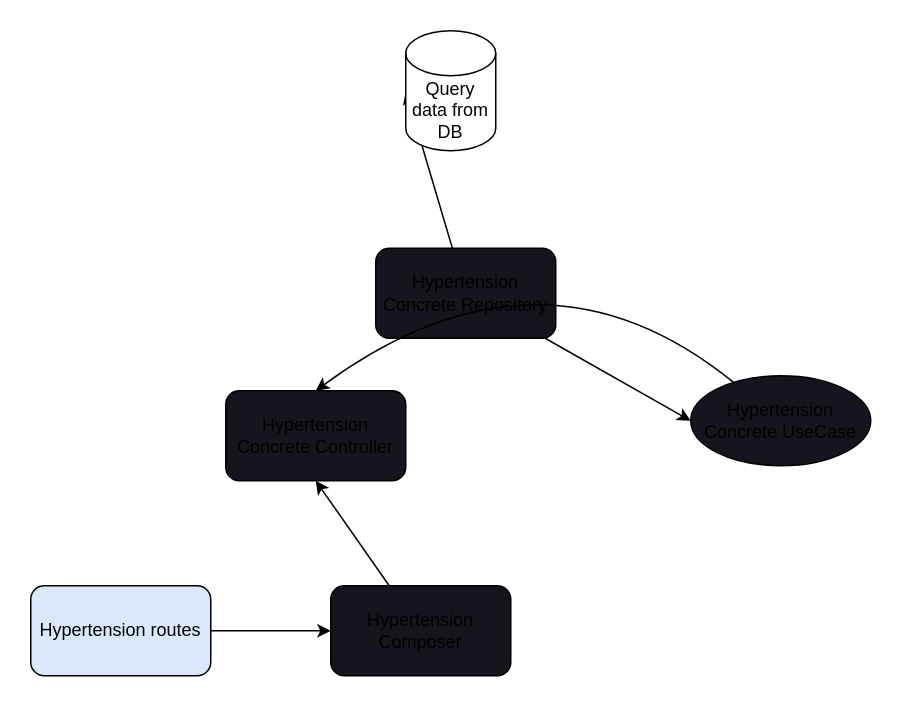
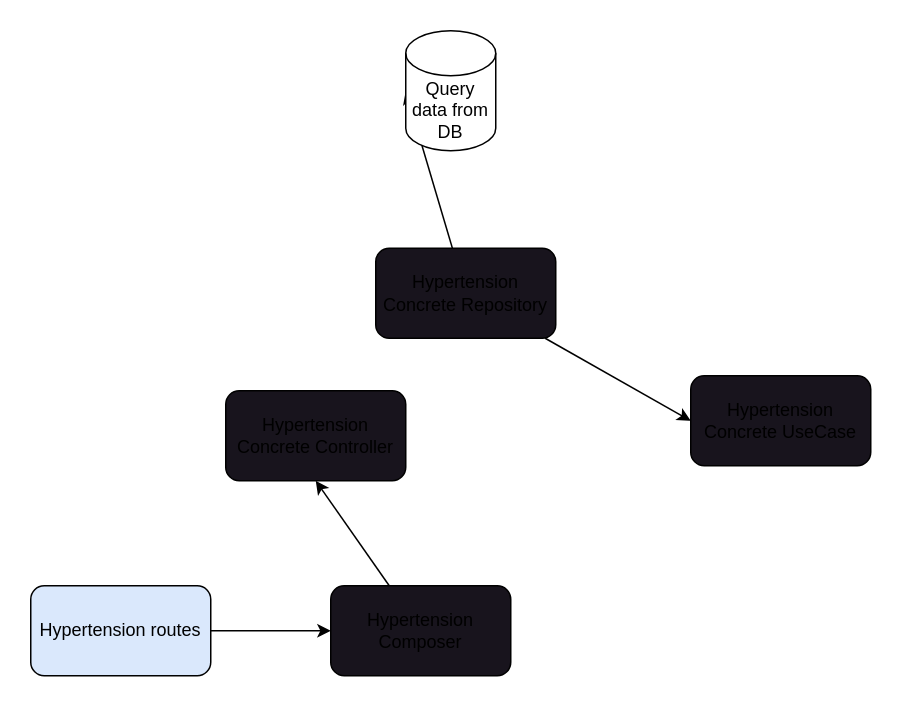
edge "Hypertension Concrete UseCase" -> "Hypertension Concrete Controller": removed
node "Hypertension Concrete UseCase": shape ellipse -> rounded rectangle
